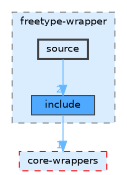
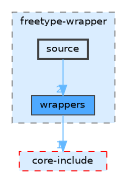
node "include": label "include" -> "wrappers"
node "core-wrappers": label "core-wrappers" -> "core-include"
